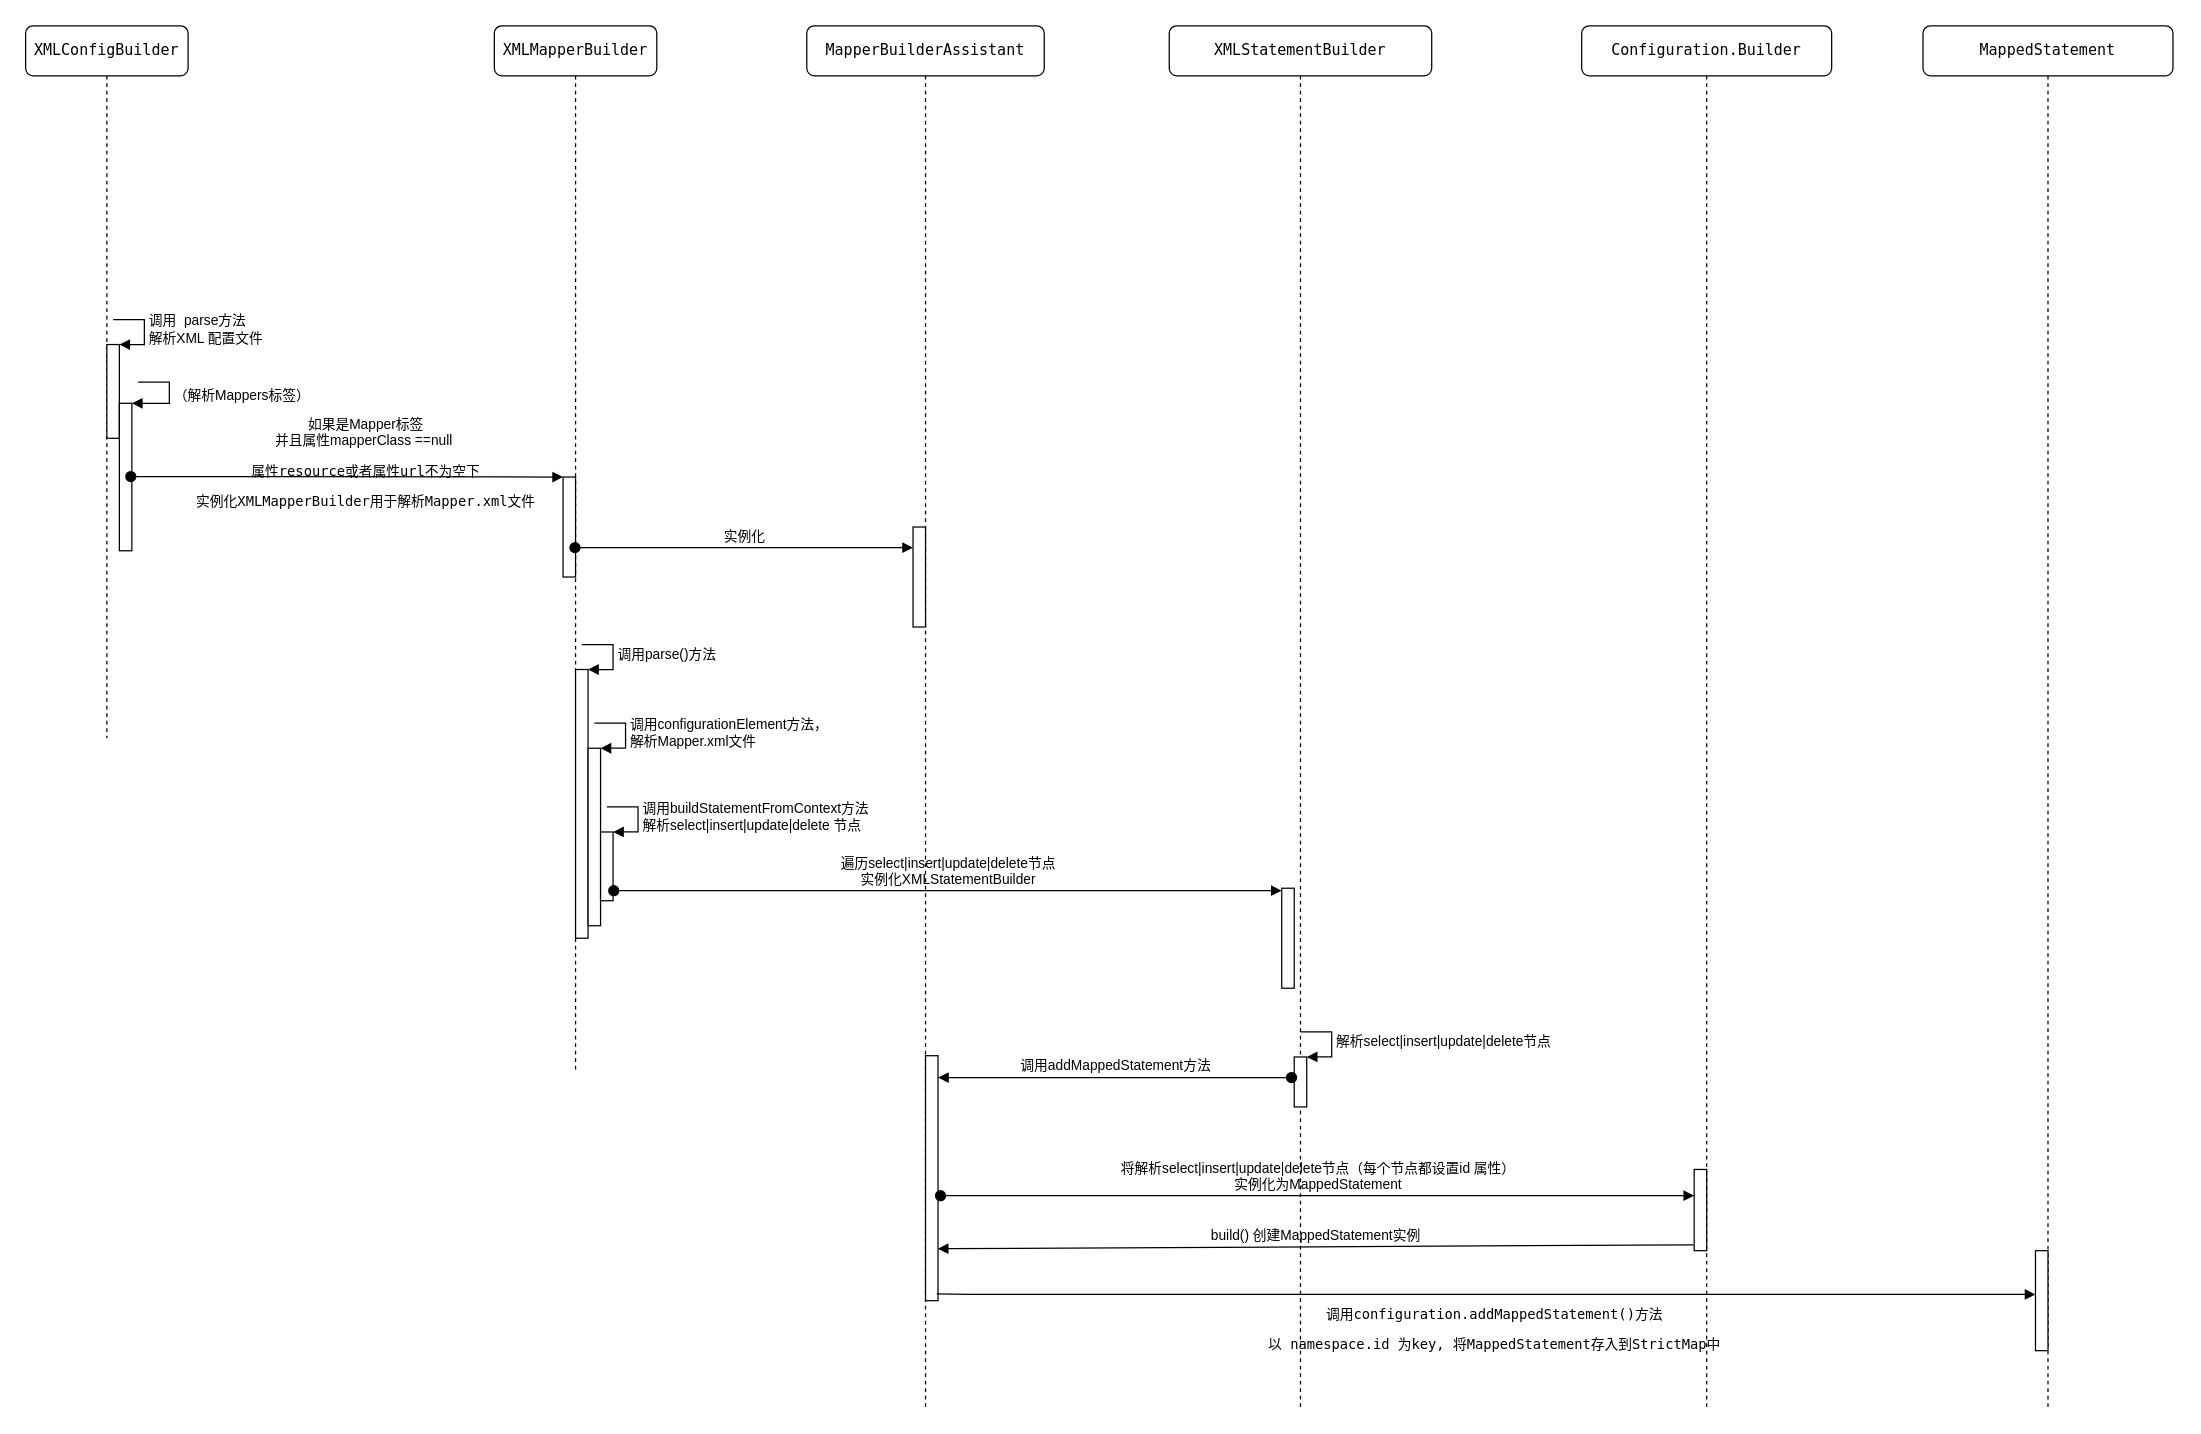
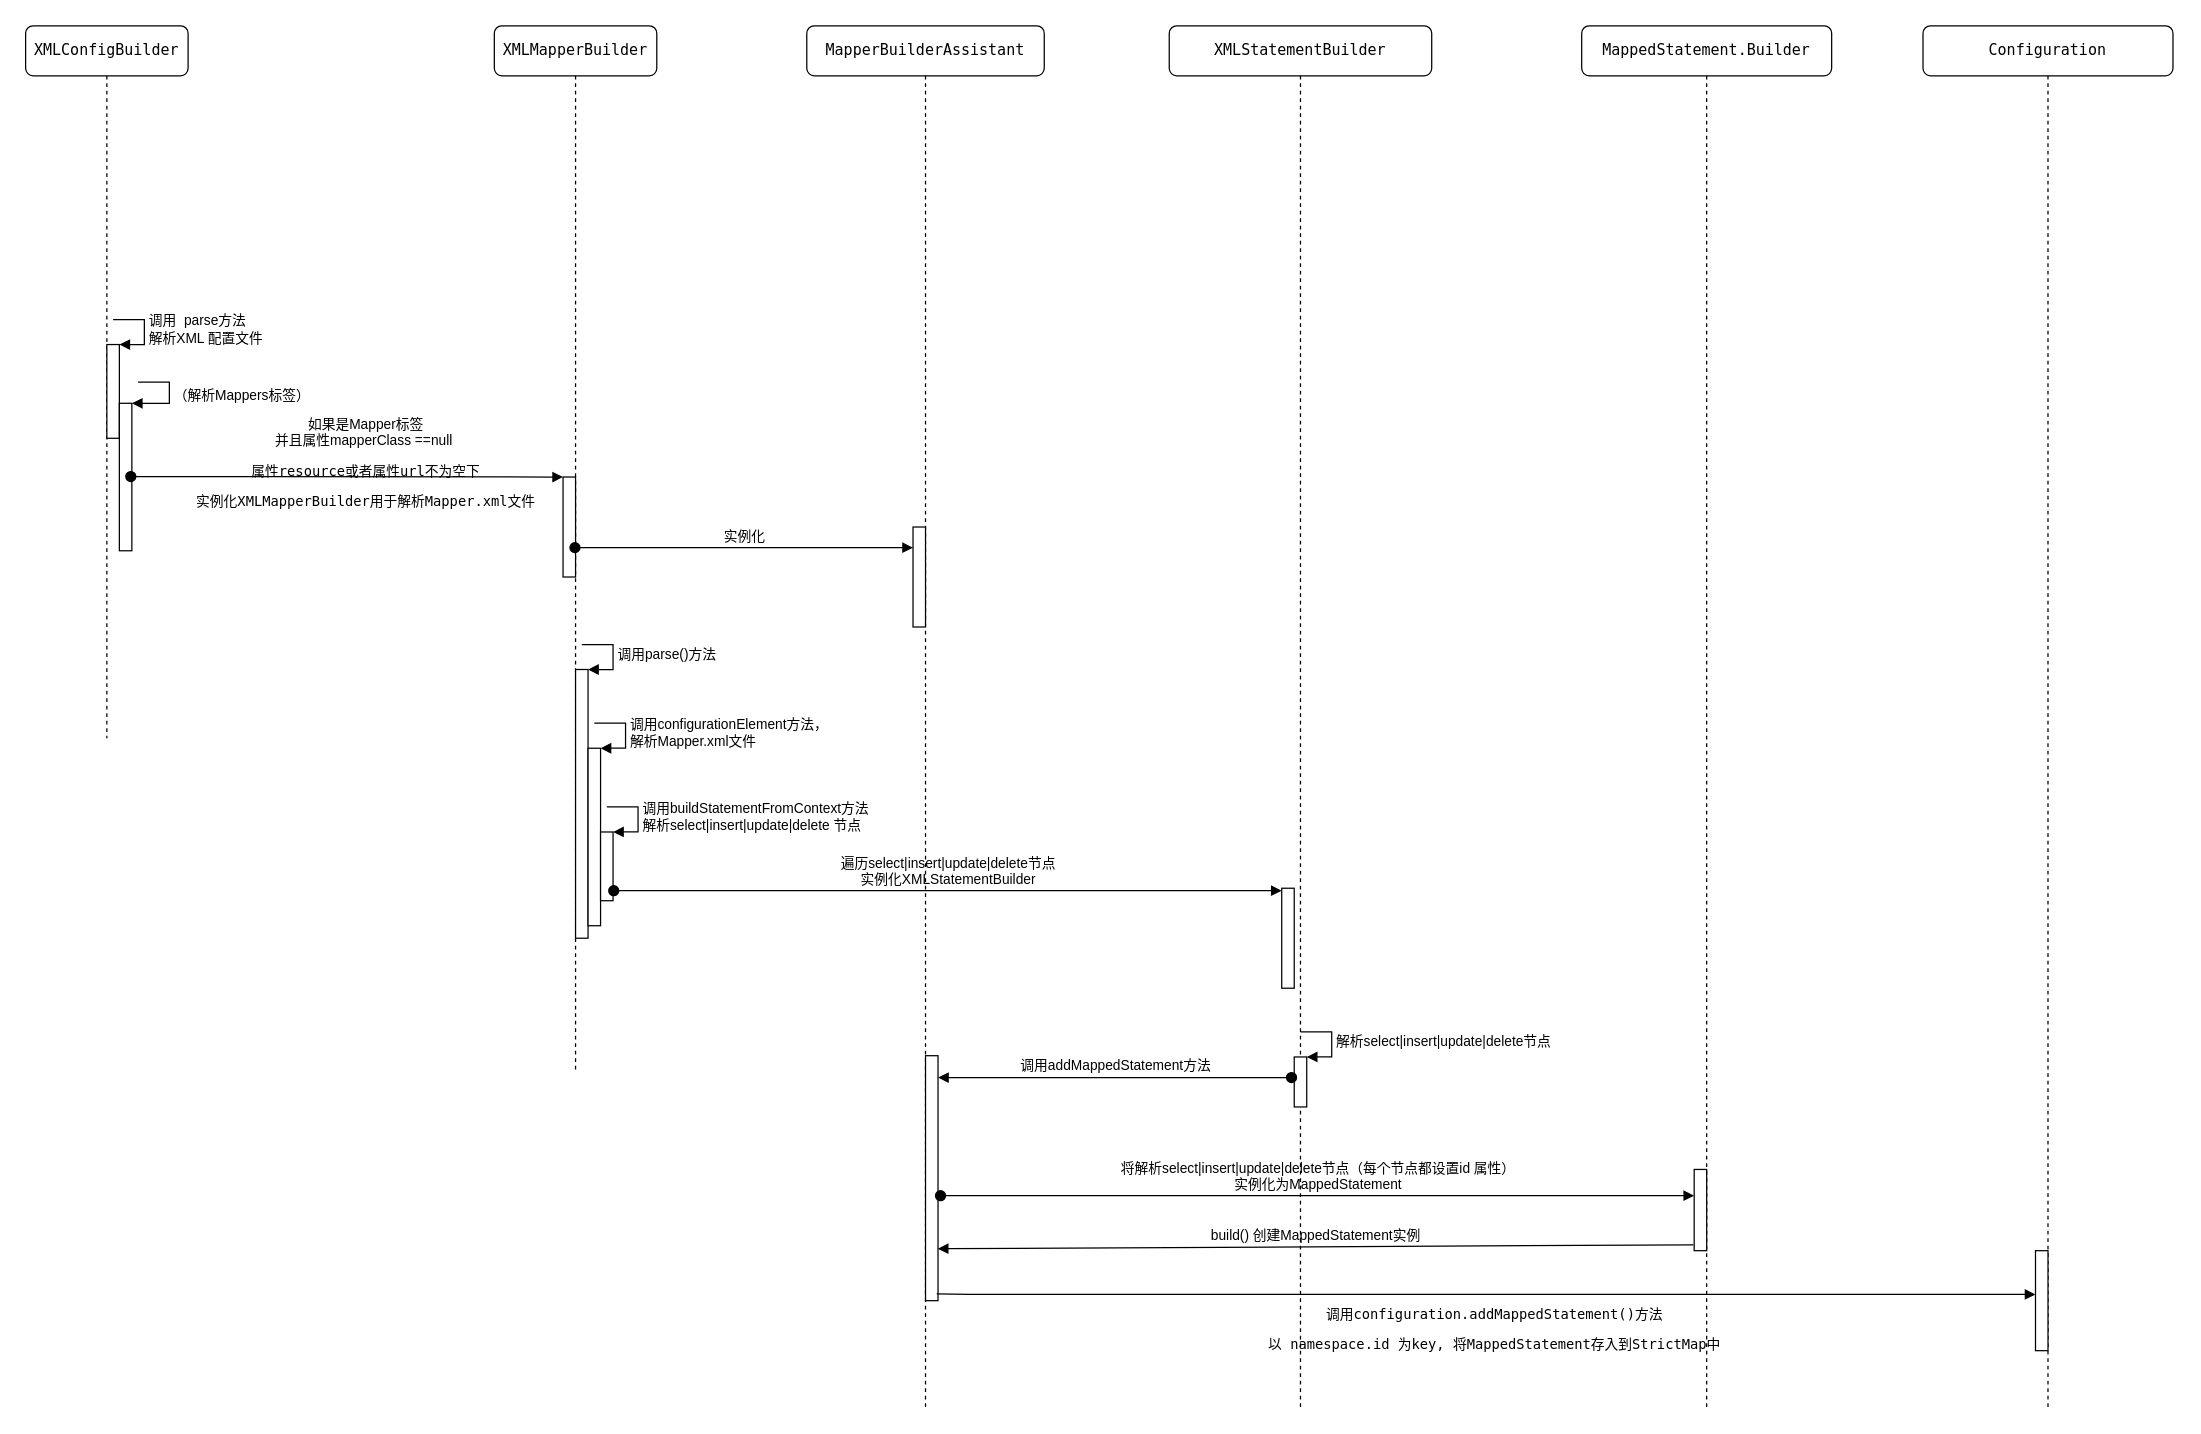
node "Configuration.Builder": label "Configuration.Builder" -> "MappedStatement.Builder"
node "MappedStatement": label "MappedStatement" -> "Configuration"
